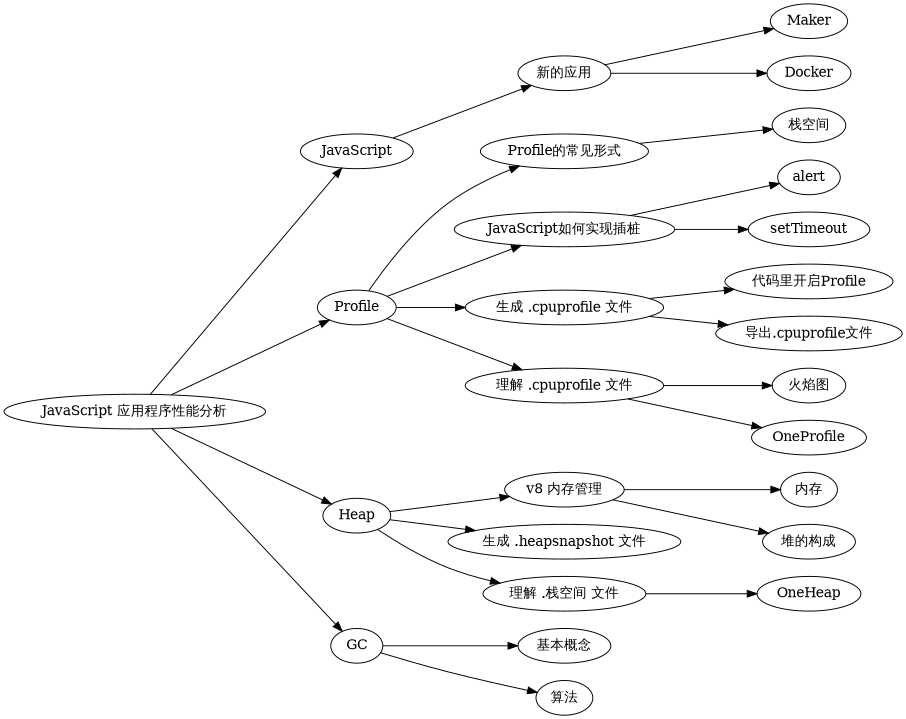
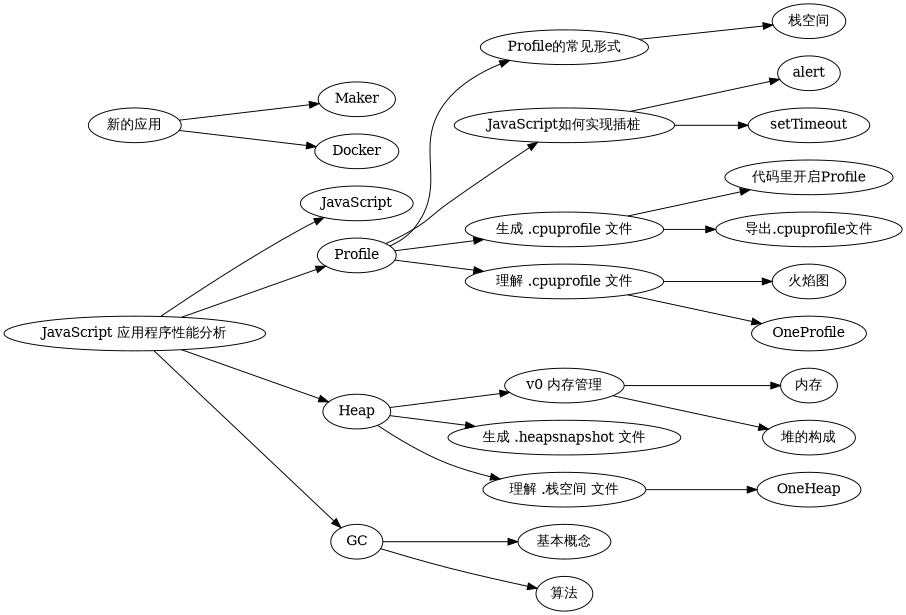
edge "JavaScript" -> "新的应用": removed
node "v8 内存管理": label "v8 内存管理" -> "v0 内存管理"
